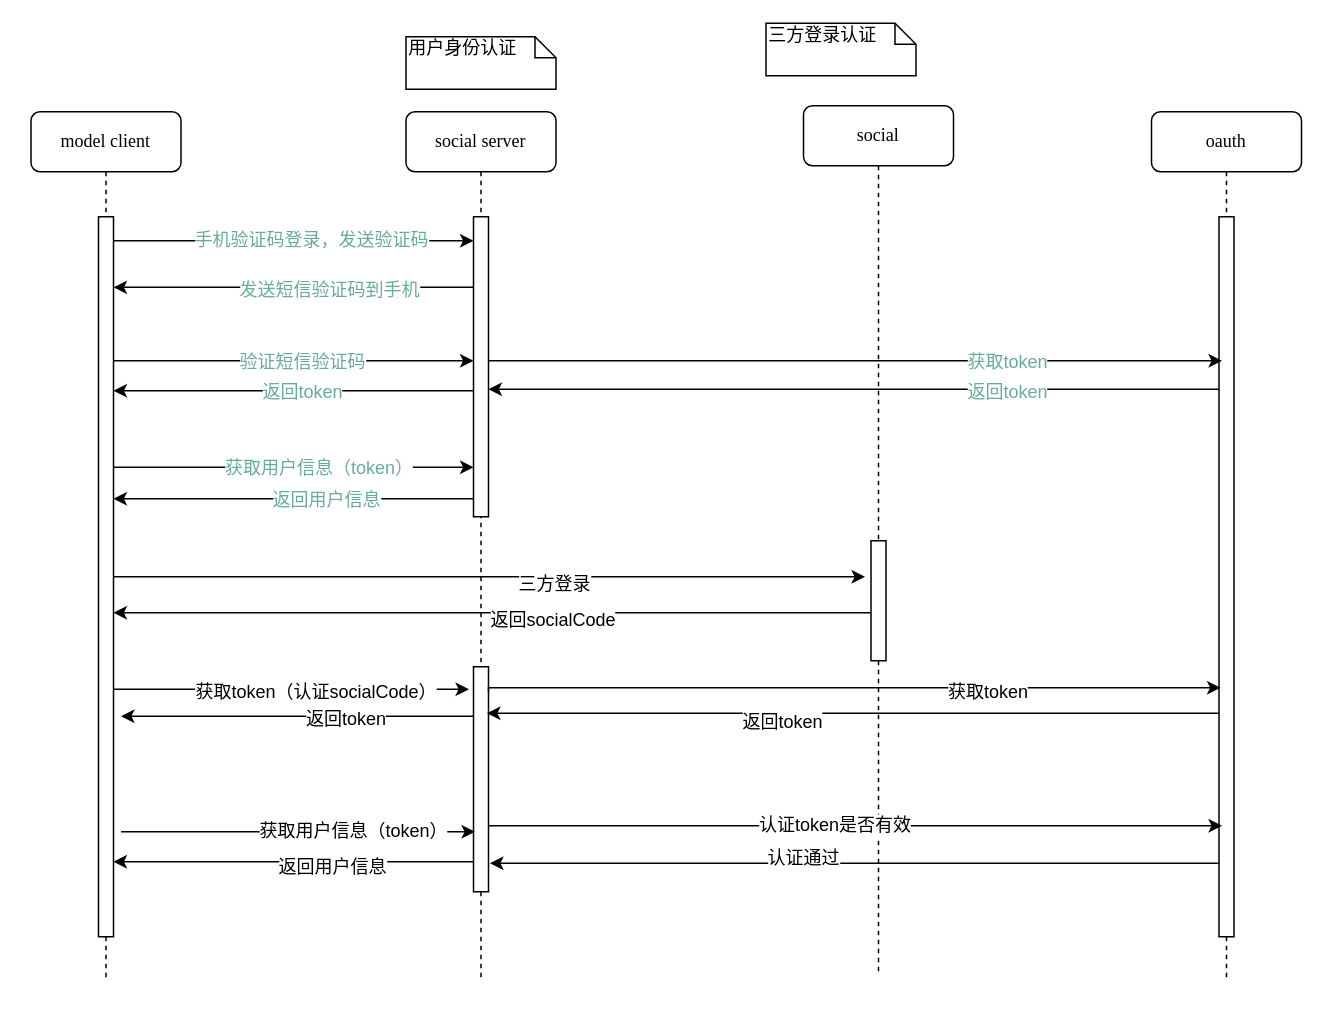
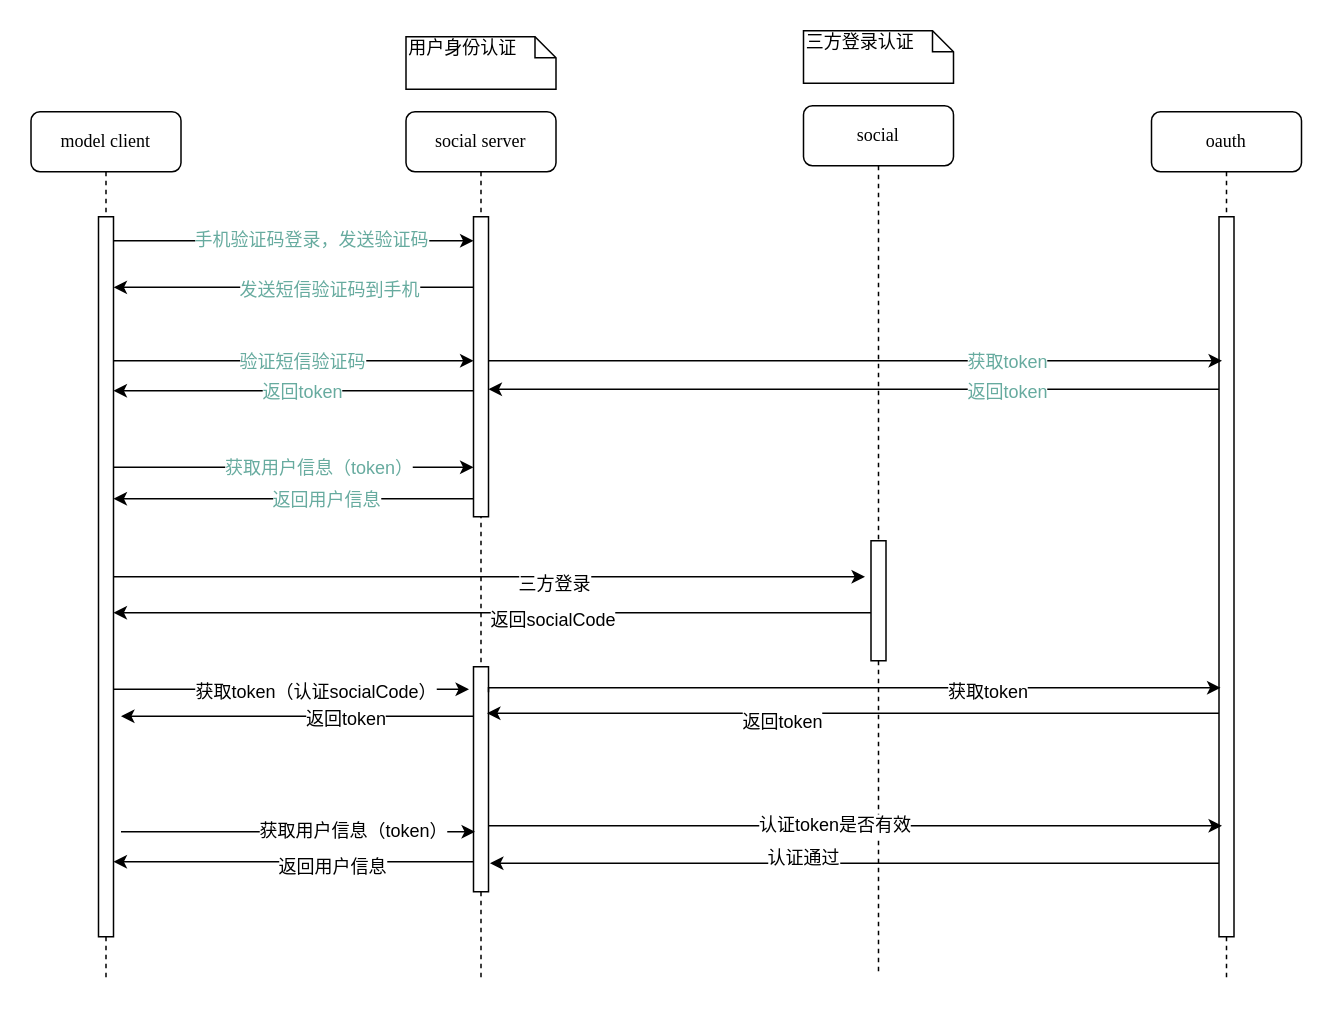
node "三方登录认证": moved (841, 50) -> (878, 57)
